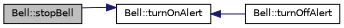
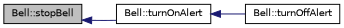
edge "Bell::stopBell" -> "Bell::turnOnAlert": reversed
